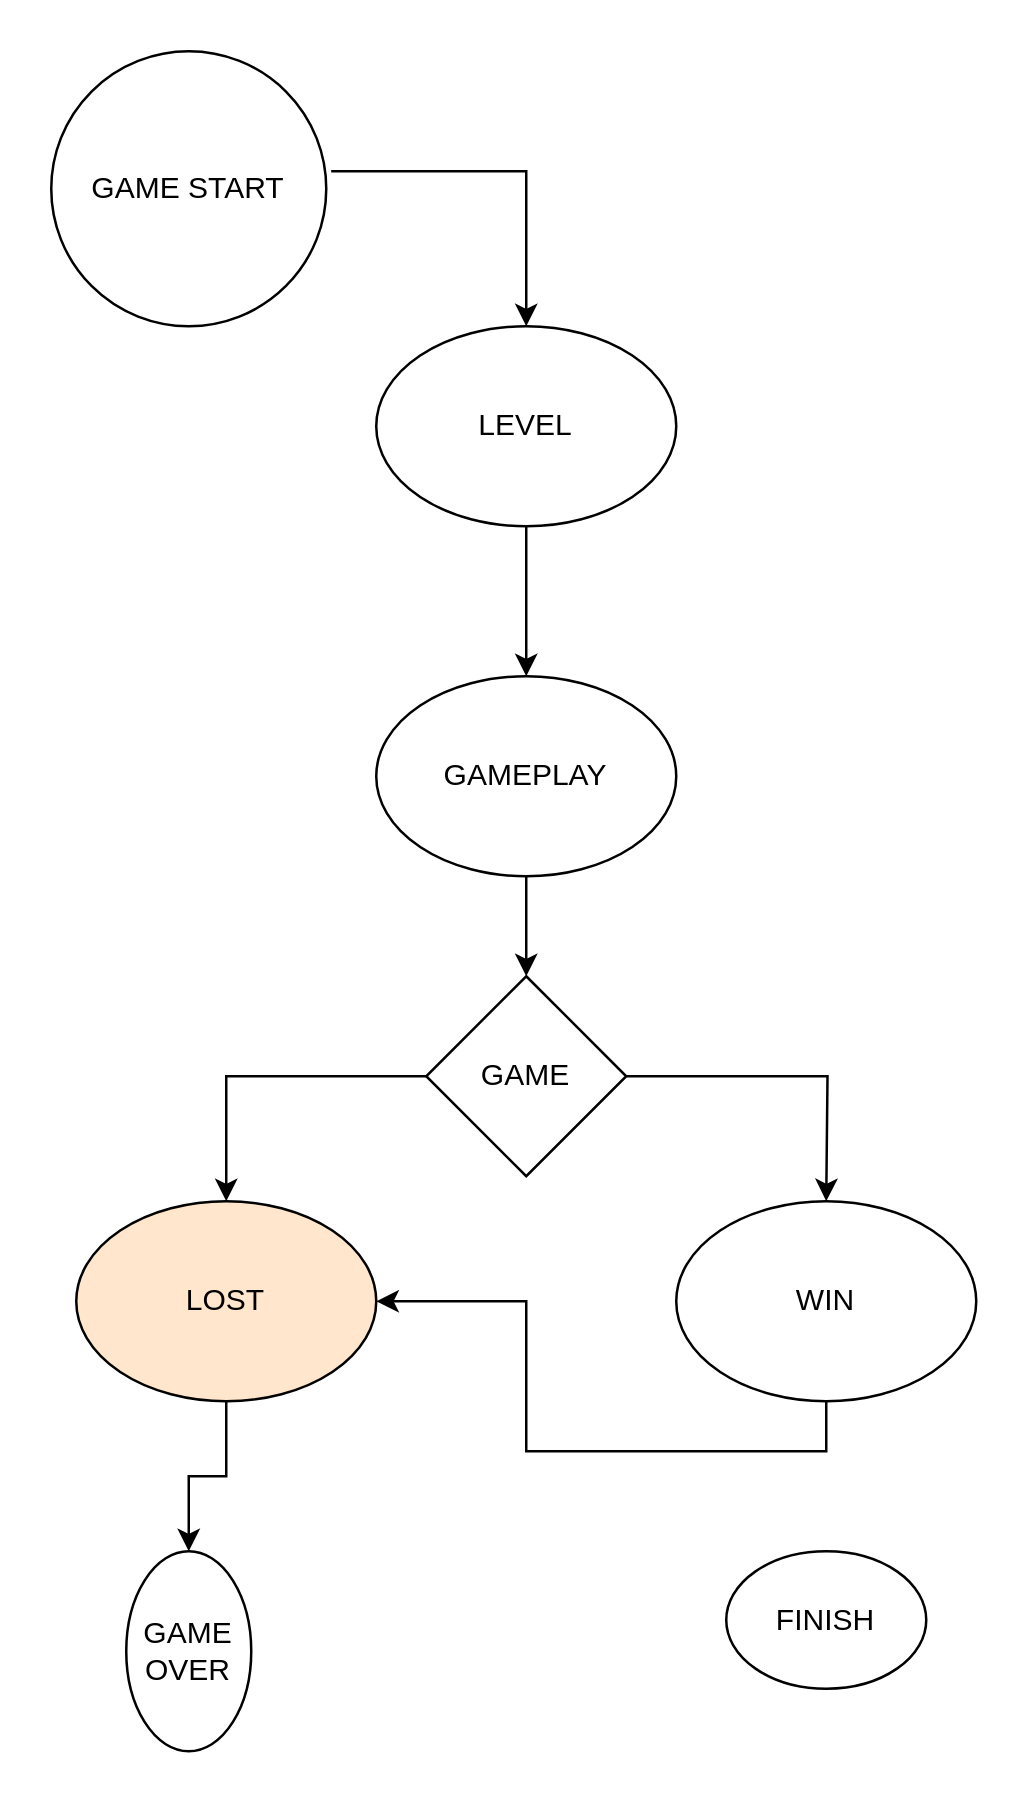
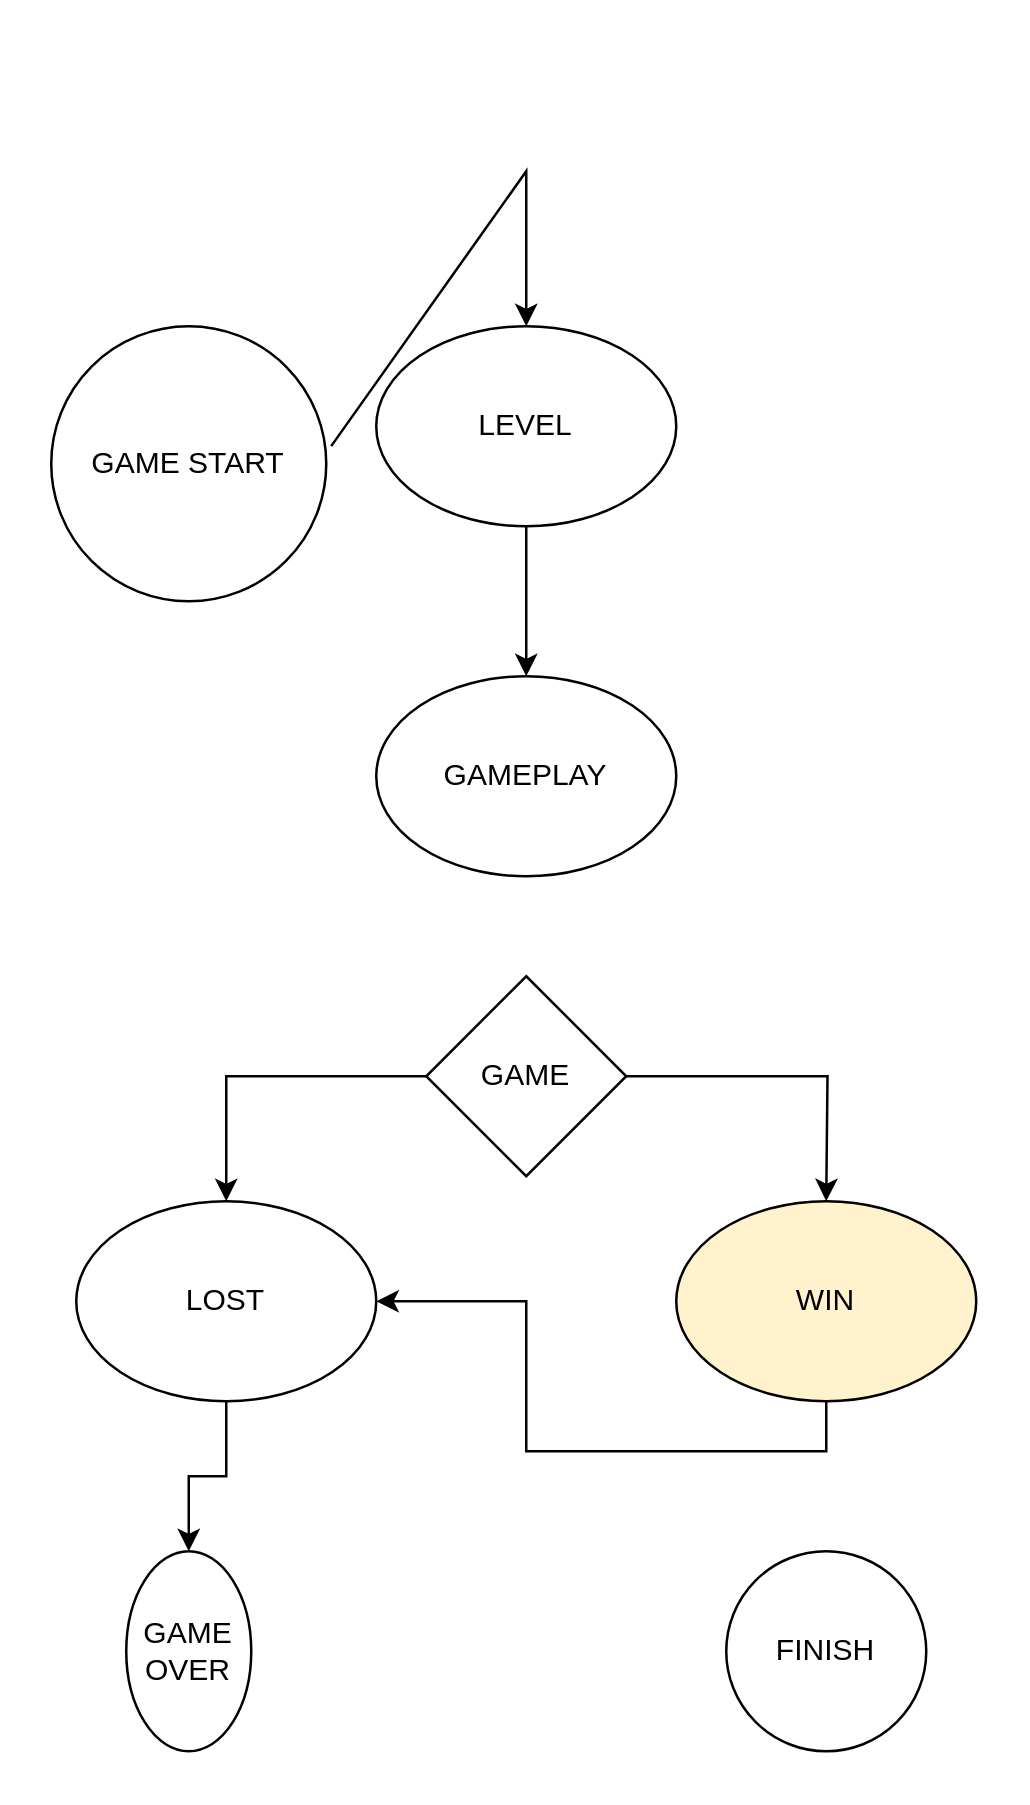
node "GAME START": moved (189, 189) -> (189, 464)
edge "GAMEPLAY" -> "GAME": removed
node "LOST": fillcolor #ffe6cc -> #ffffff
node "WIN": fillcolor #ffffff -> #fff2cc
node "FINISH": size 200x138 -> 200x200
